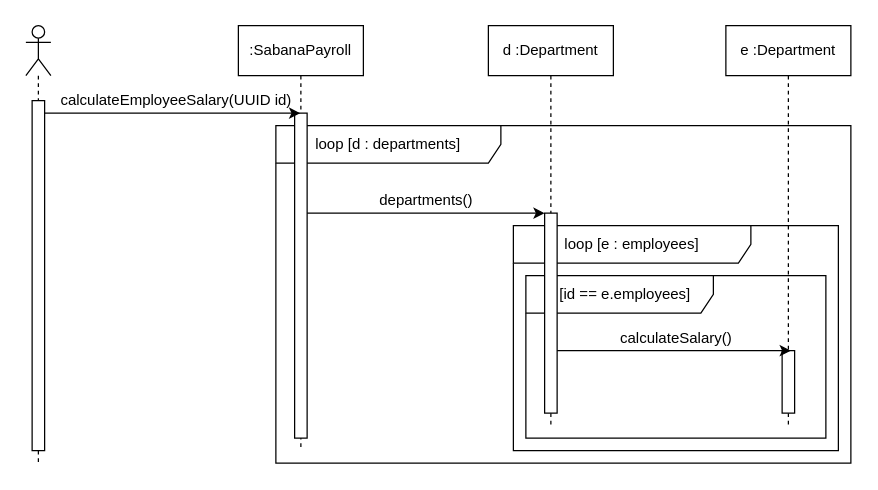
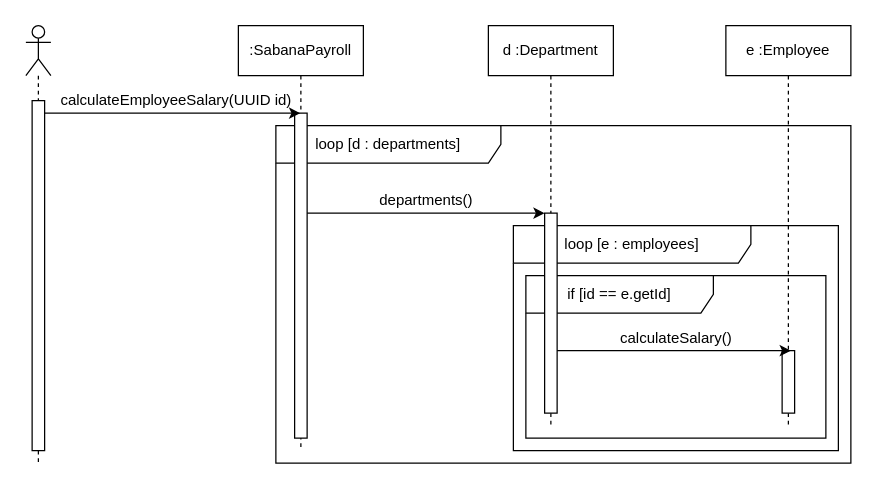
node "e :Department": label "e :Department" -> "e :Employee"
node "if [id == e.employees]": label "if [id == e.employees]" -> "if [id == e.getId]"
